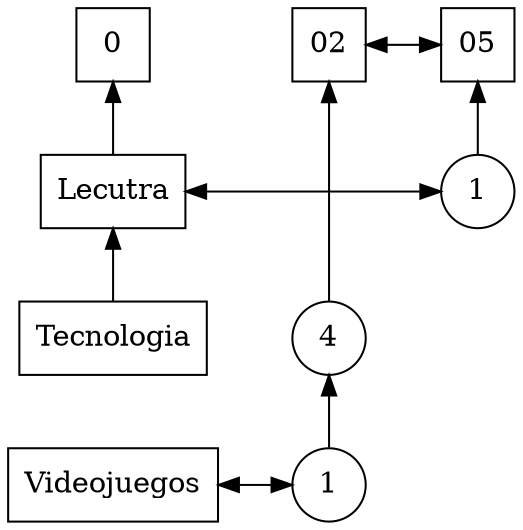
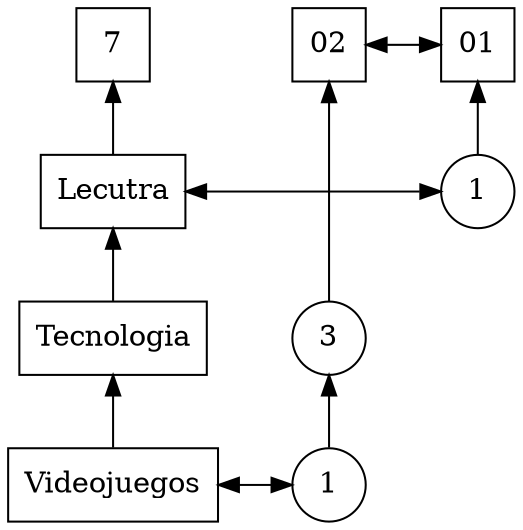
node "0": label "0" -> "7"
node "05": label "05" -> "01"
node "4": label "4" -> "3"
edge "Videojuegos" -> "Tecnologia": added
